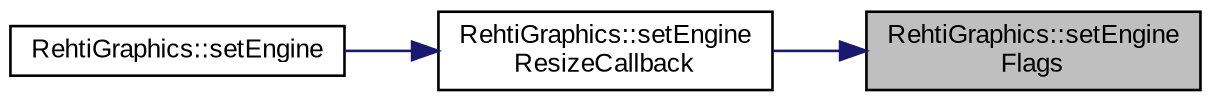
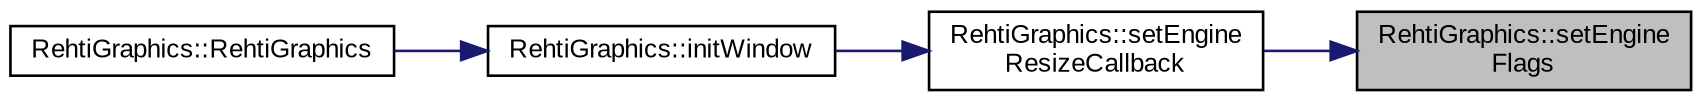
node "RehtiGraphics::setEngine": label "RehtiGraphics::setEngine" -> "RehtiGraphics::initWindow"
node "RehtiGraphics::RehtiGraphics": added
